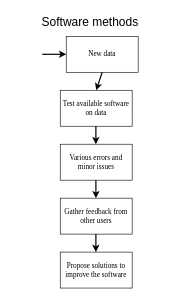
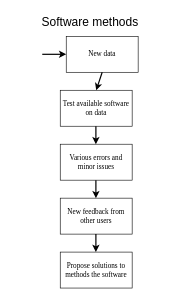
node "Gather feedback from other users": label "Gather feedback from other users" -> "New feedback from other users"
node "Propose solutions to improve the software": label "Propose solutions to improve the software" -> "Propose solutions to methods the software"
